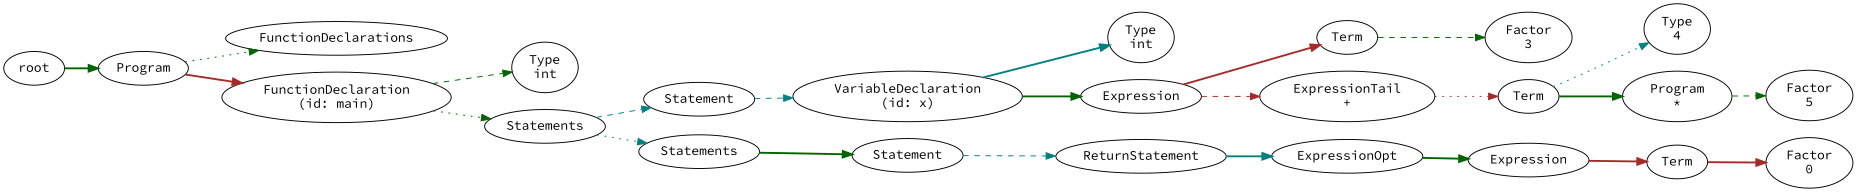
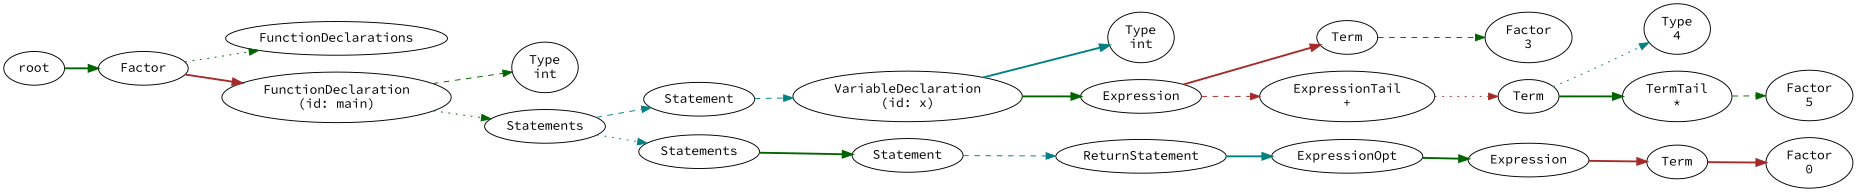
node "Program": label "Program" -> "Factor"
node "Program *": label "Program *" -> "TermTail *"
